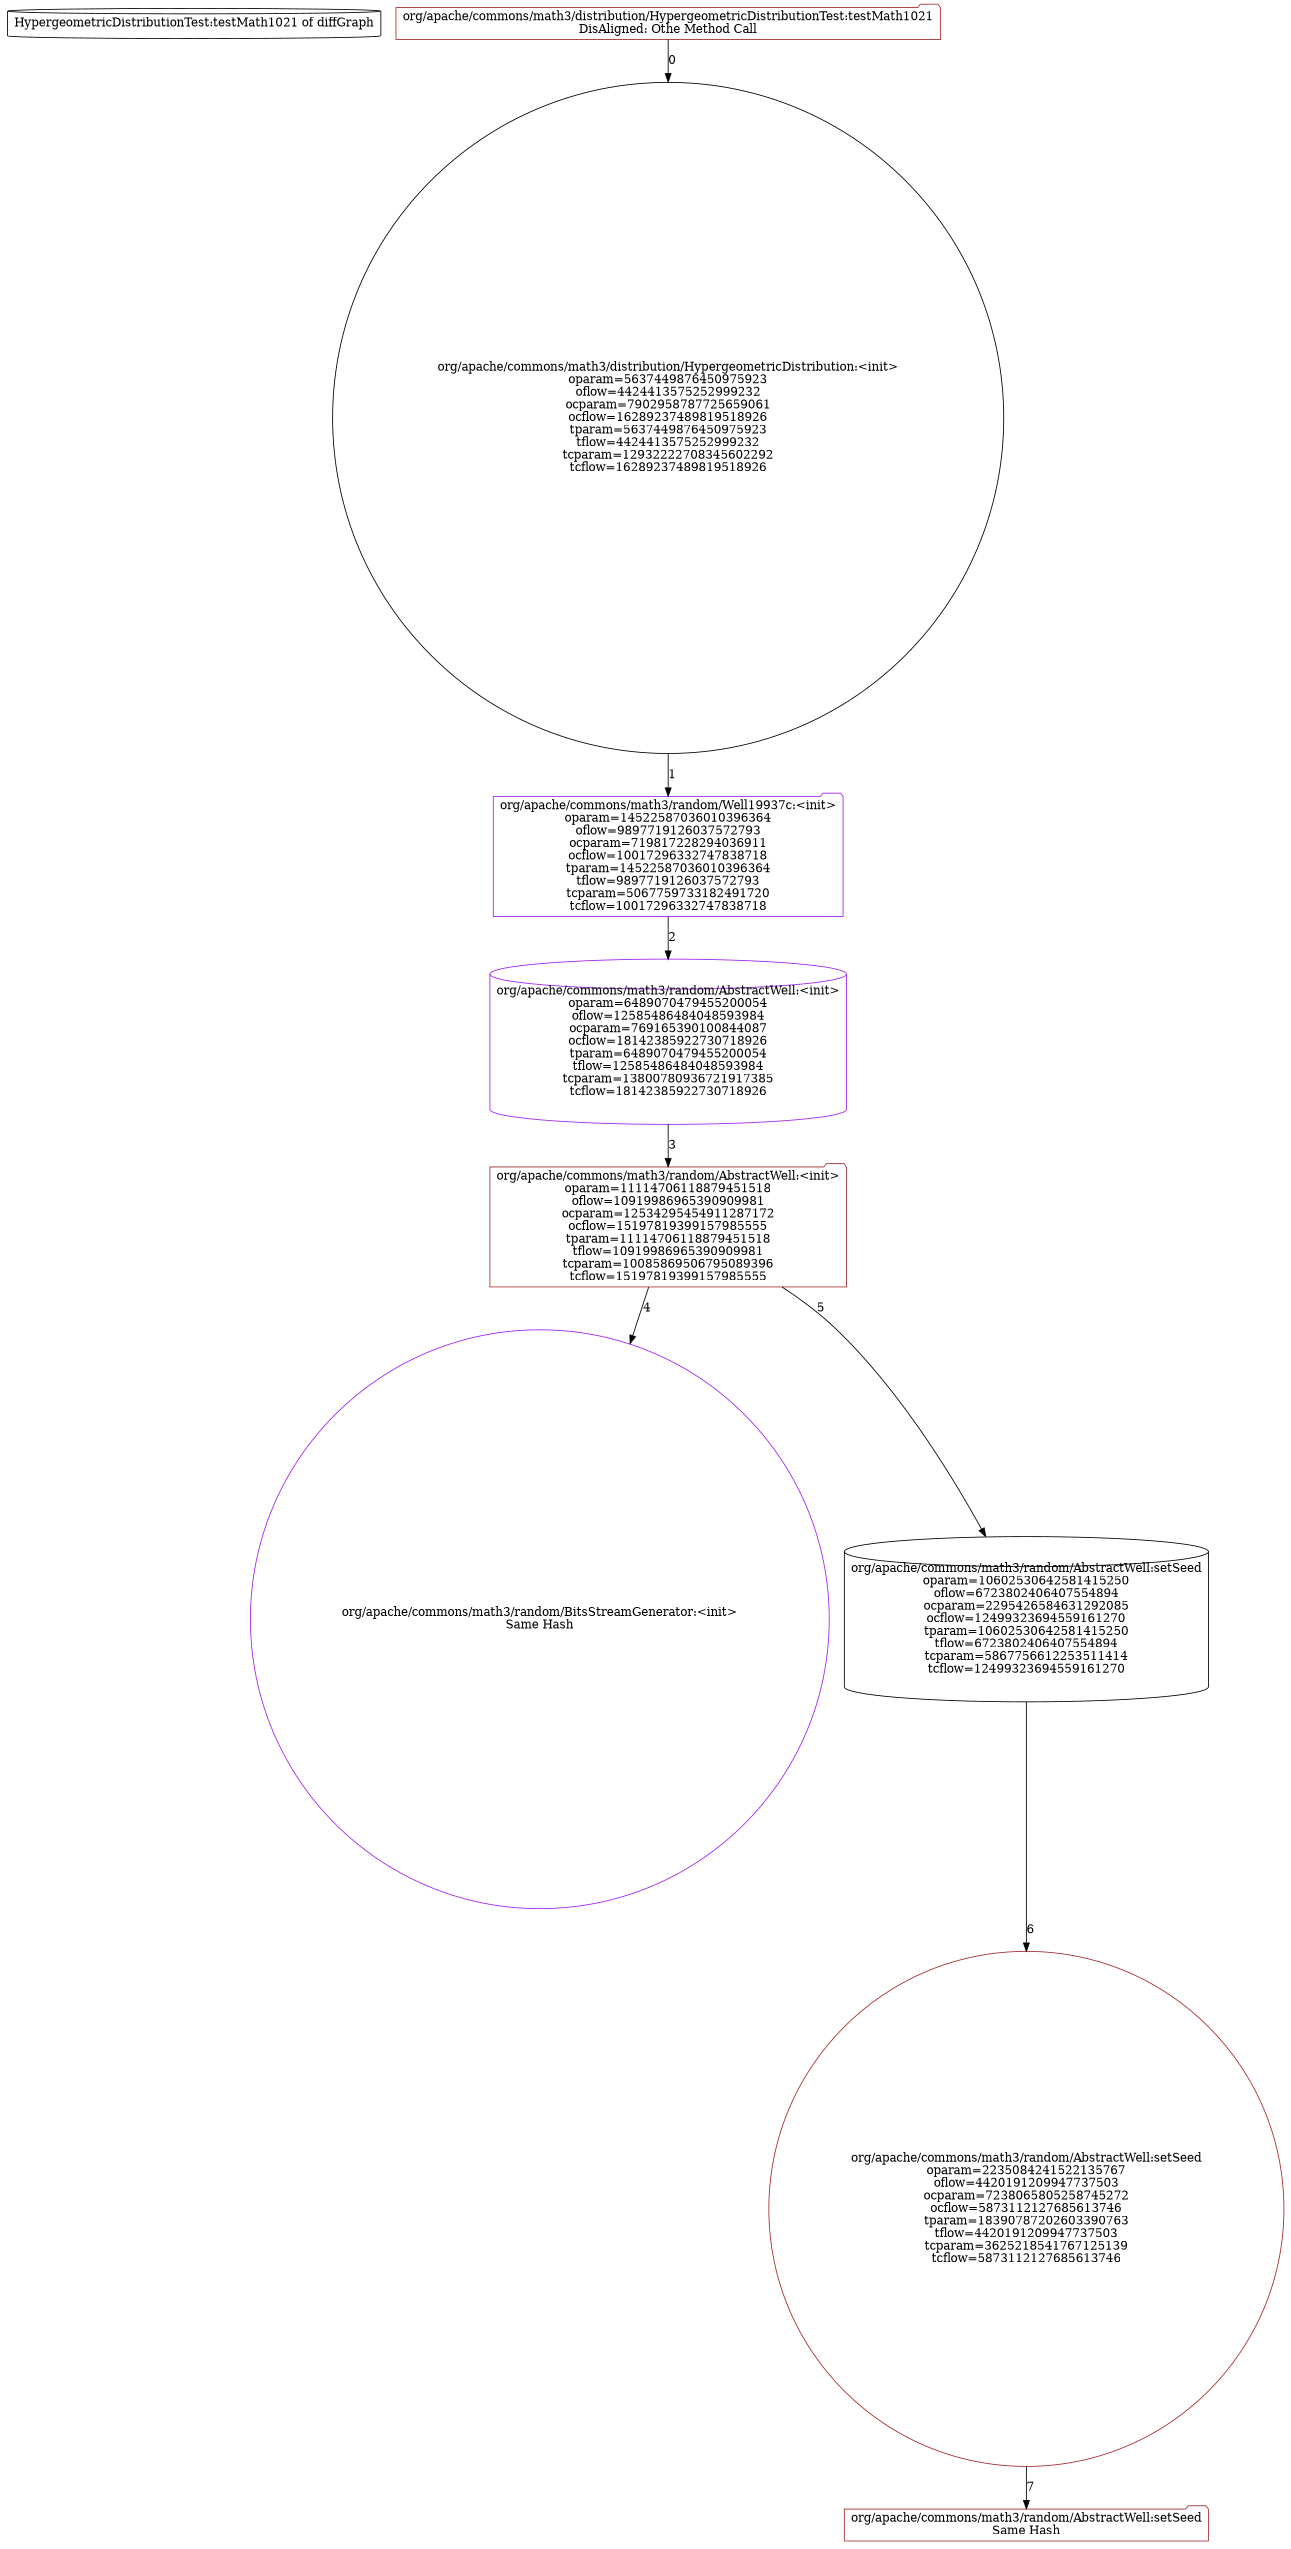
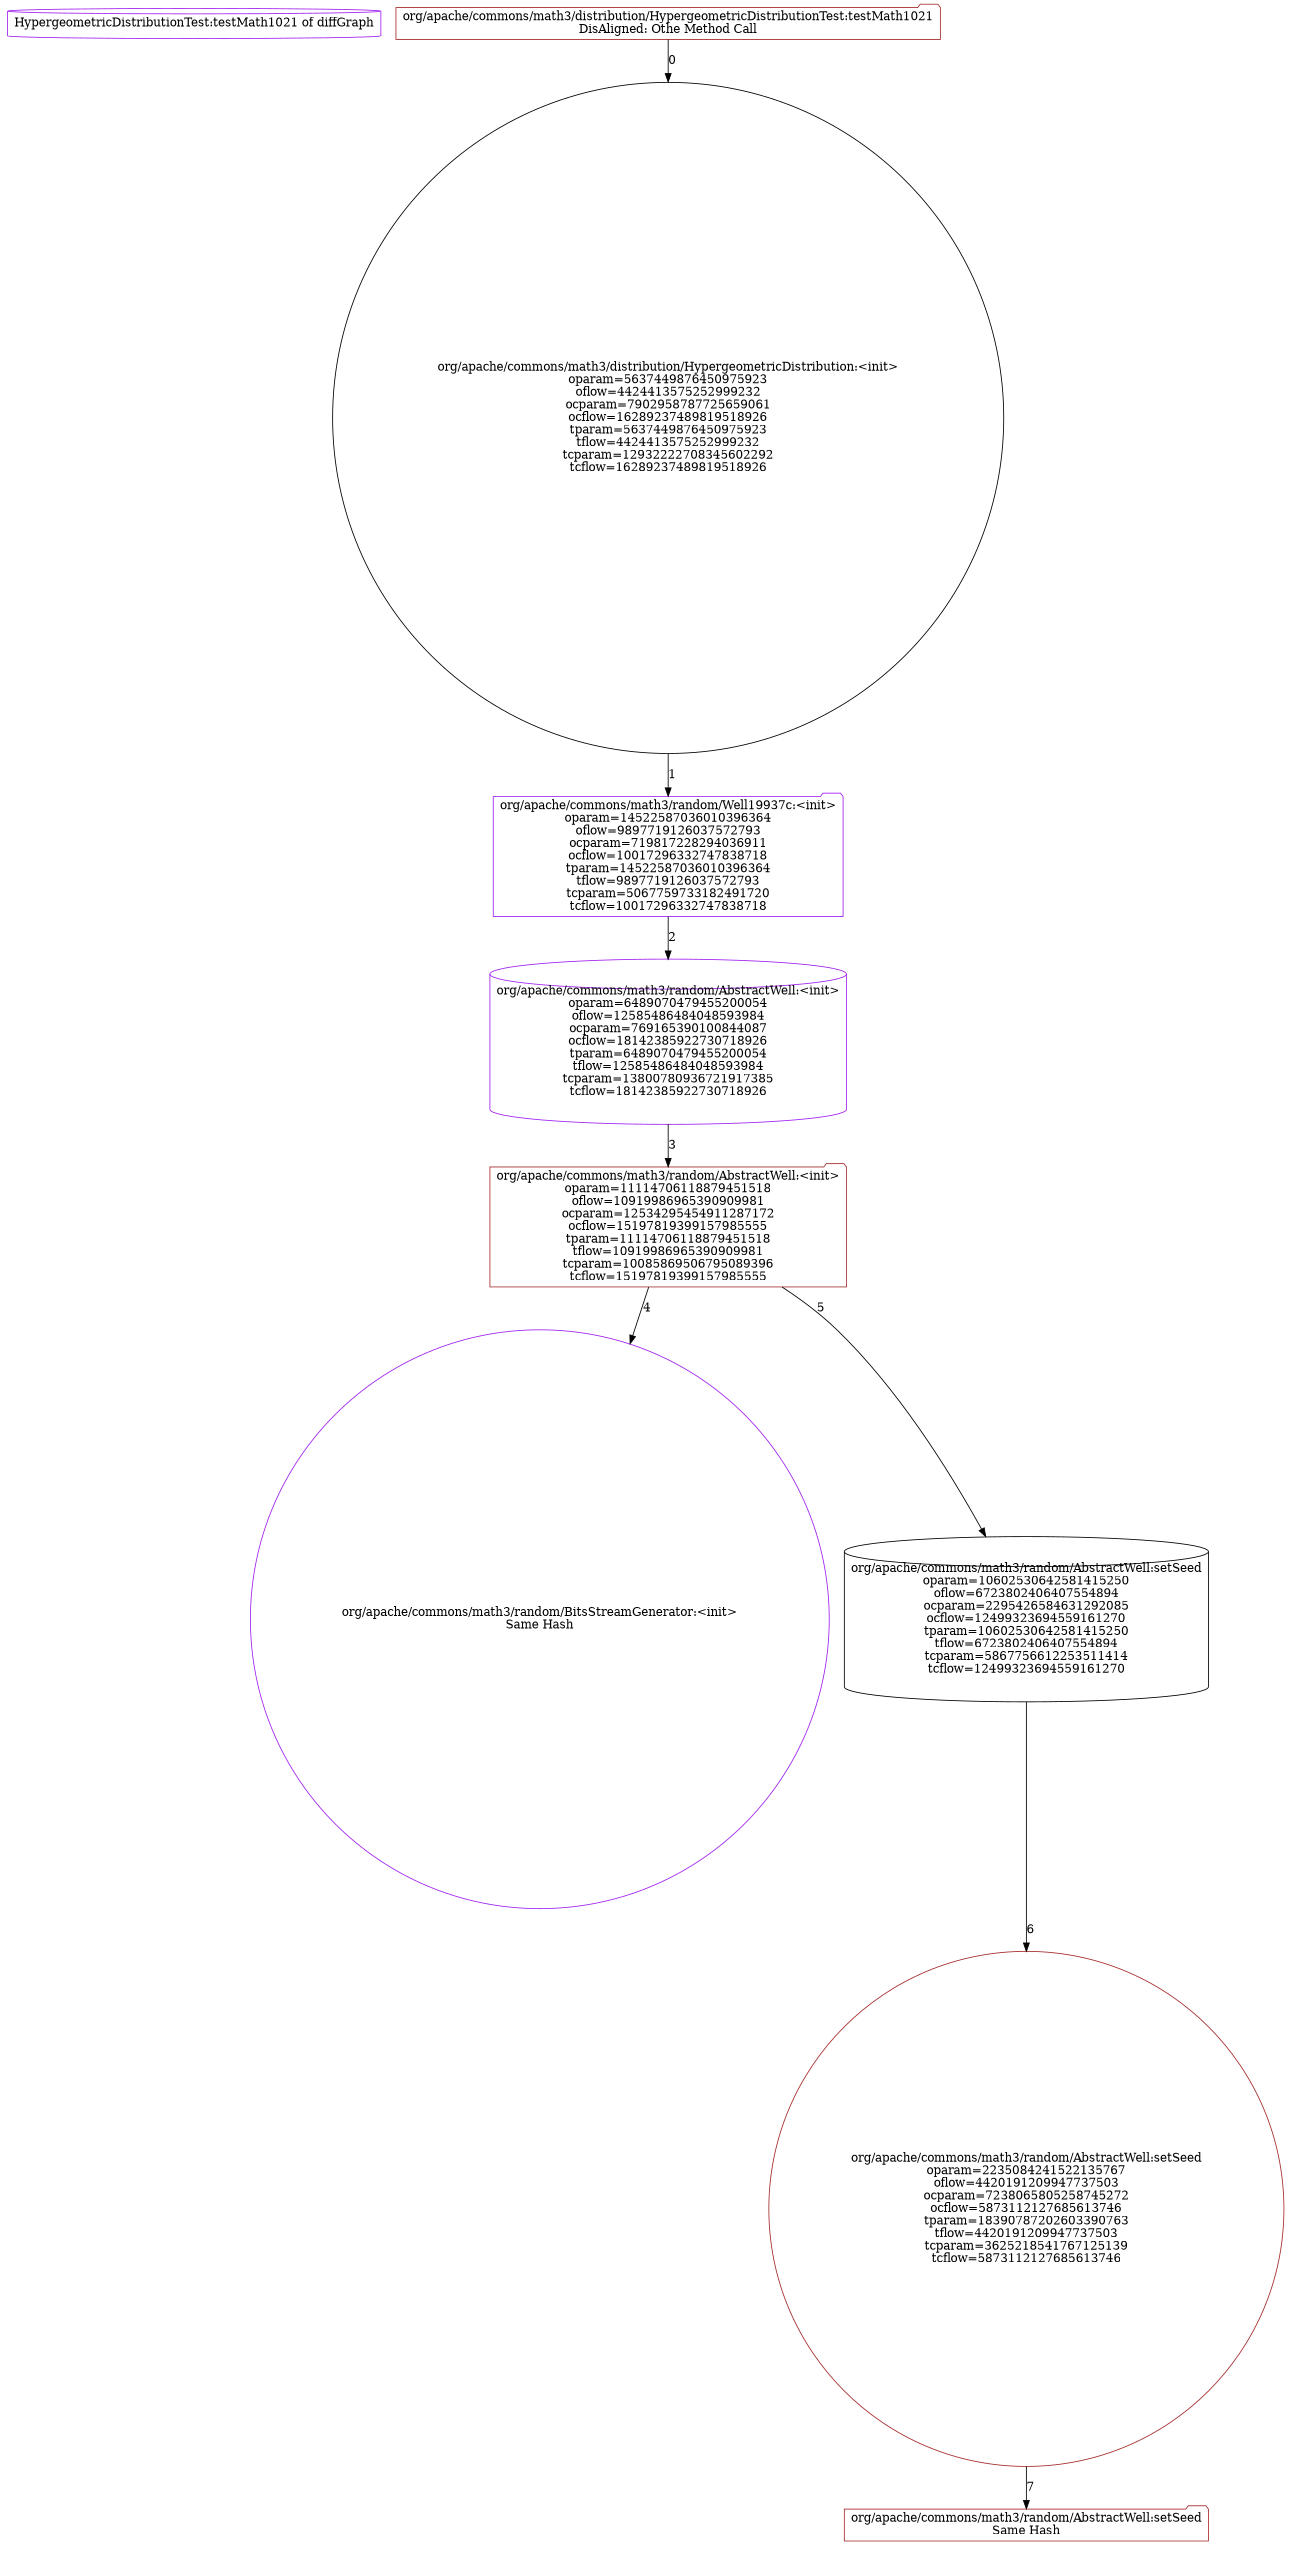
node "HypergeometricDistributionTest:testMath1021 of diffGraph": color black -> purple
